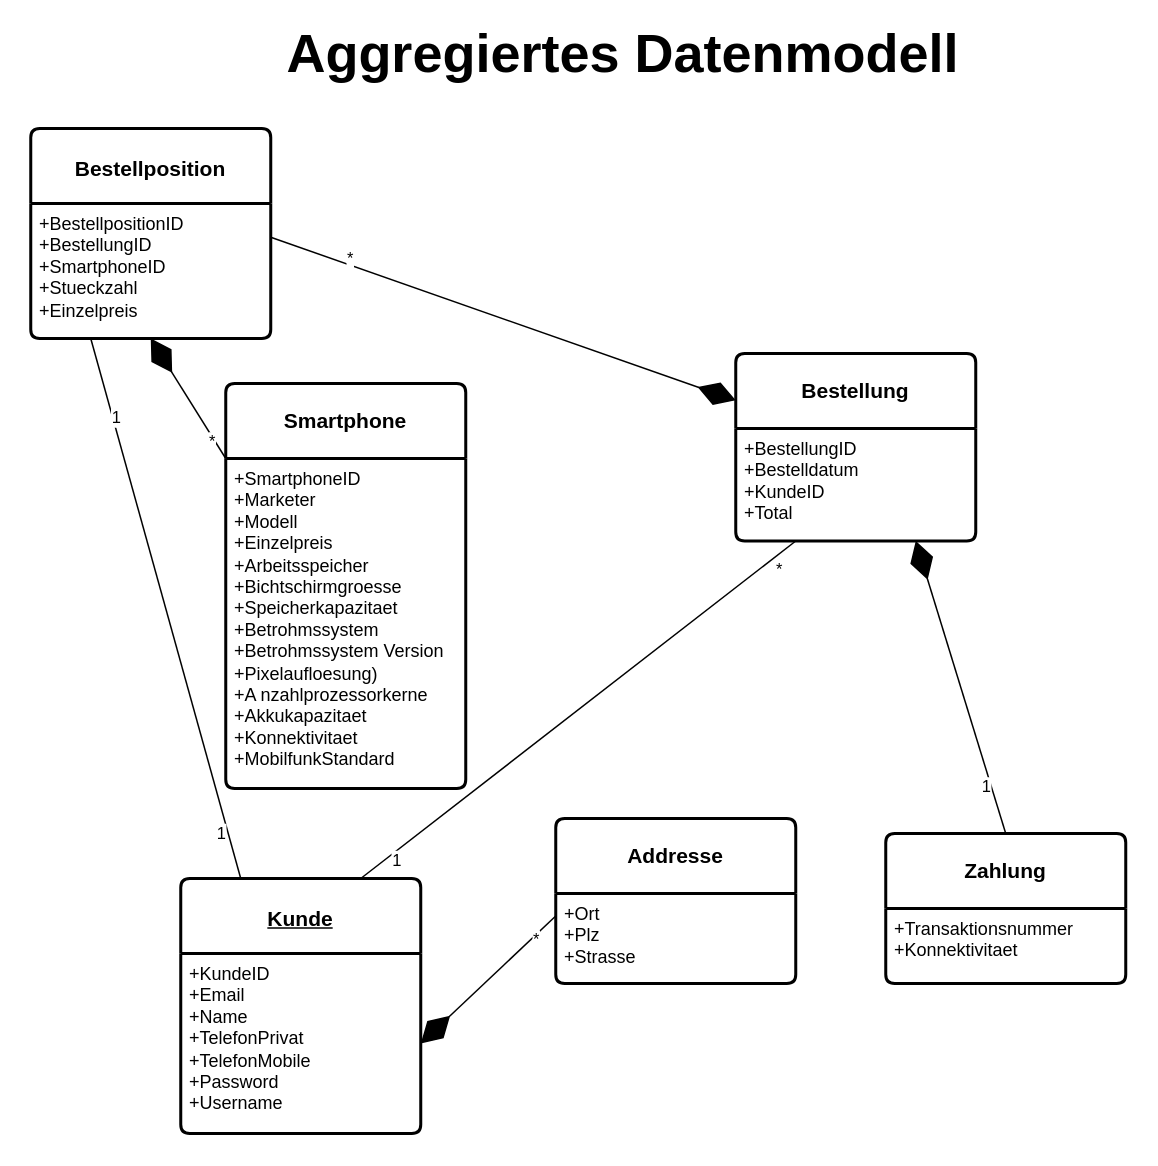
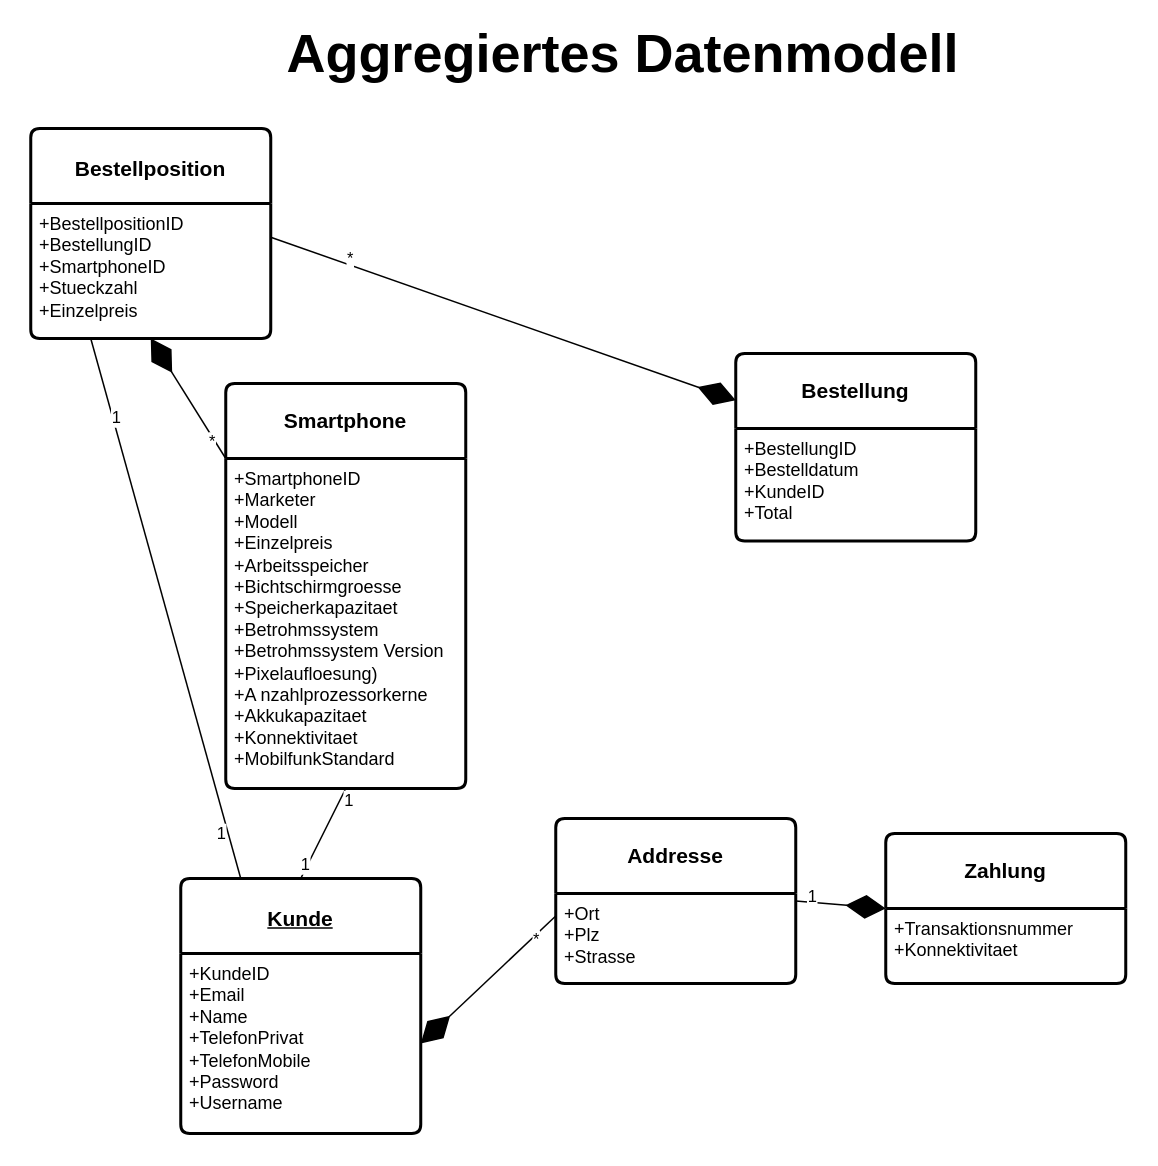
edge "Zahlung" -> "+BestellungID +Bestelldatum +KundeID +Total": removed, label "1"
edge "+BestellungID +Bestelldatum +KundeID +Total" -- "Kunde": removed, labels "*", "1"
edge "Smartphone" -- "Kunde": added, labels "1", "1"
edge "Addresse" -> "Zahlung": added, label "1"
